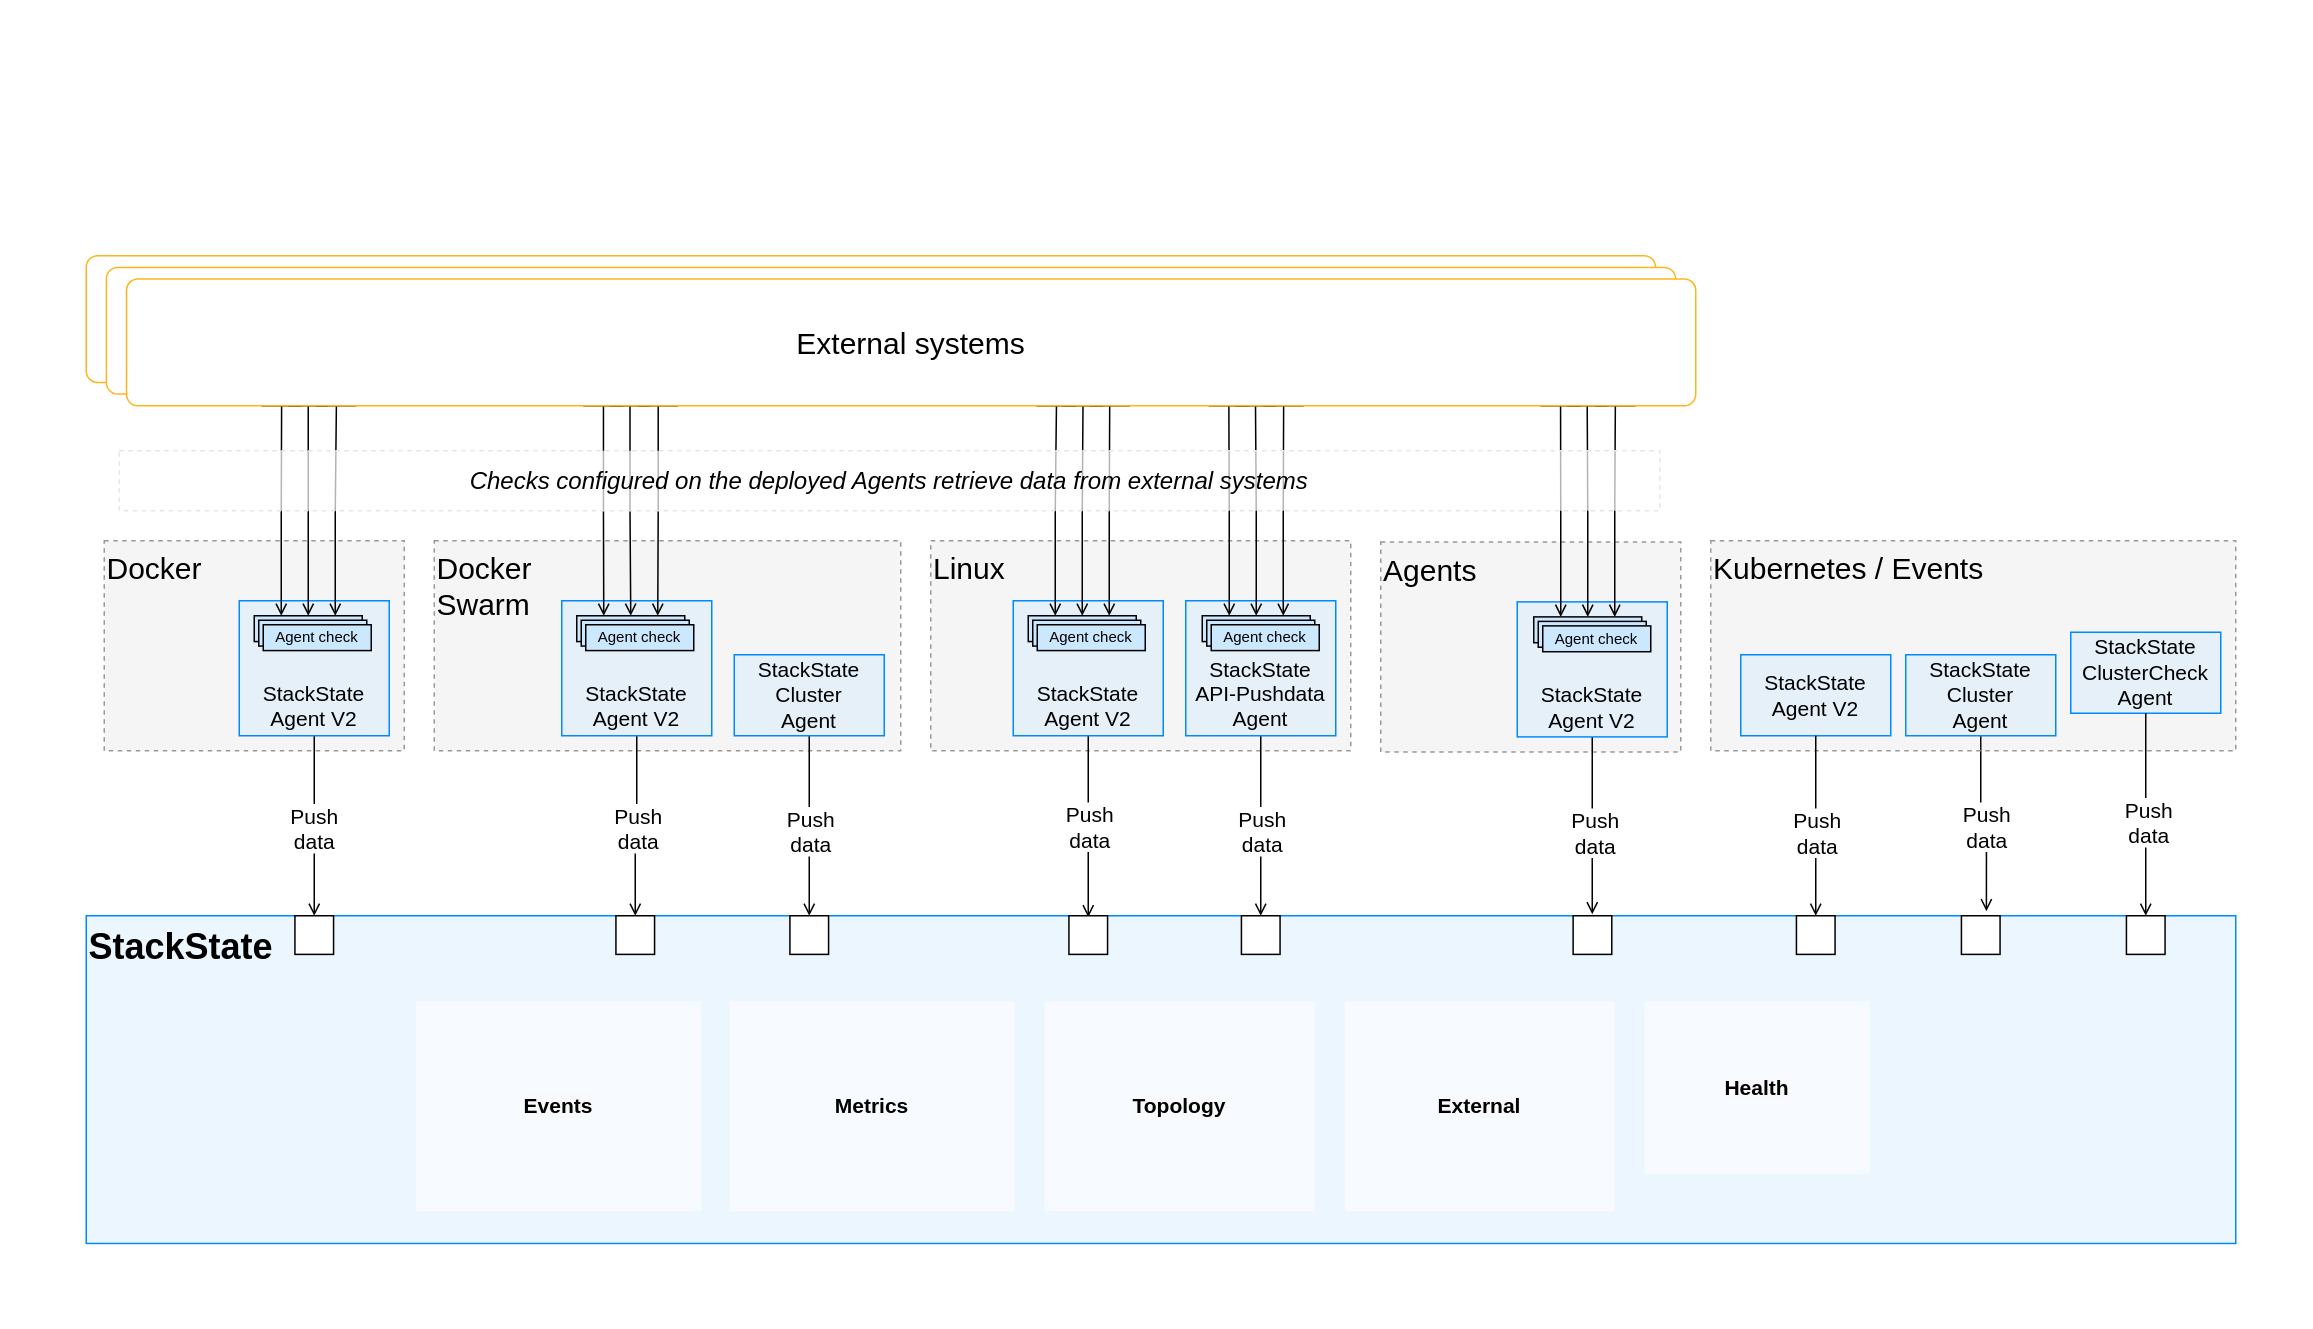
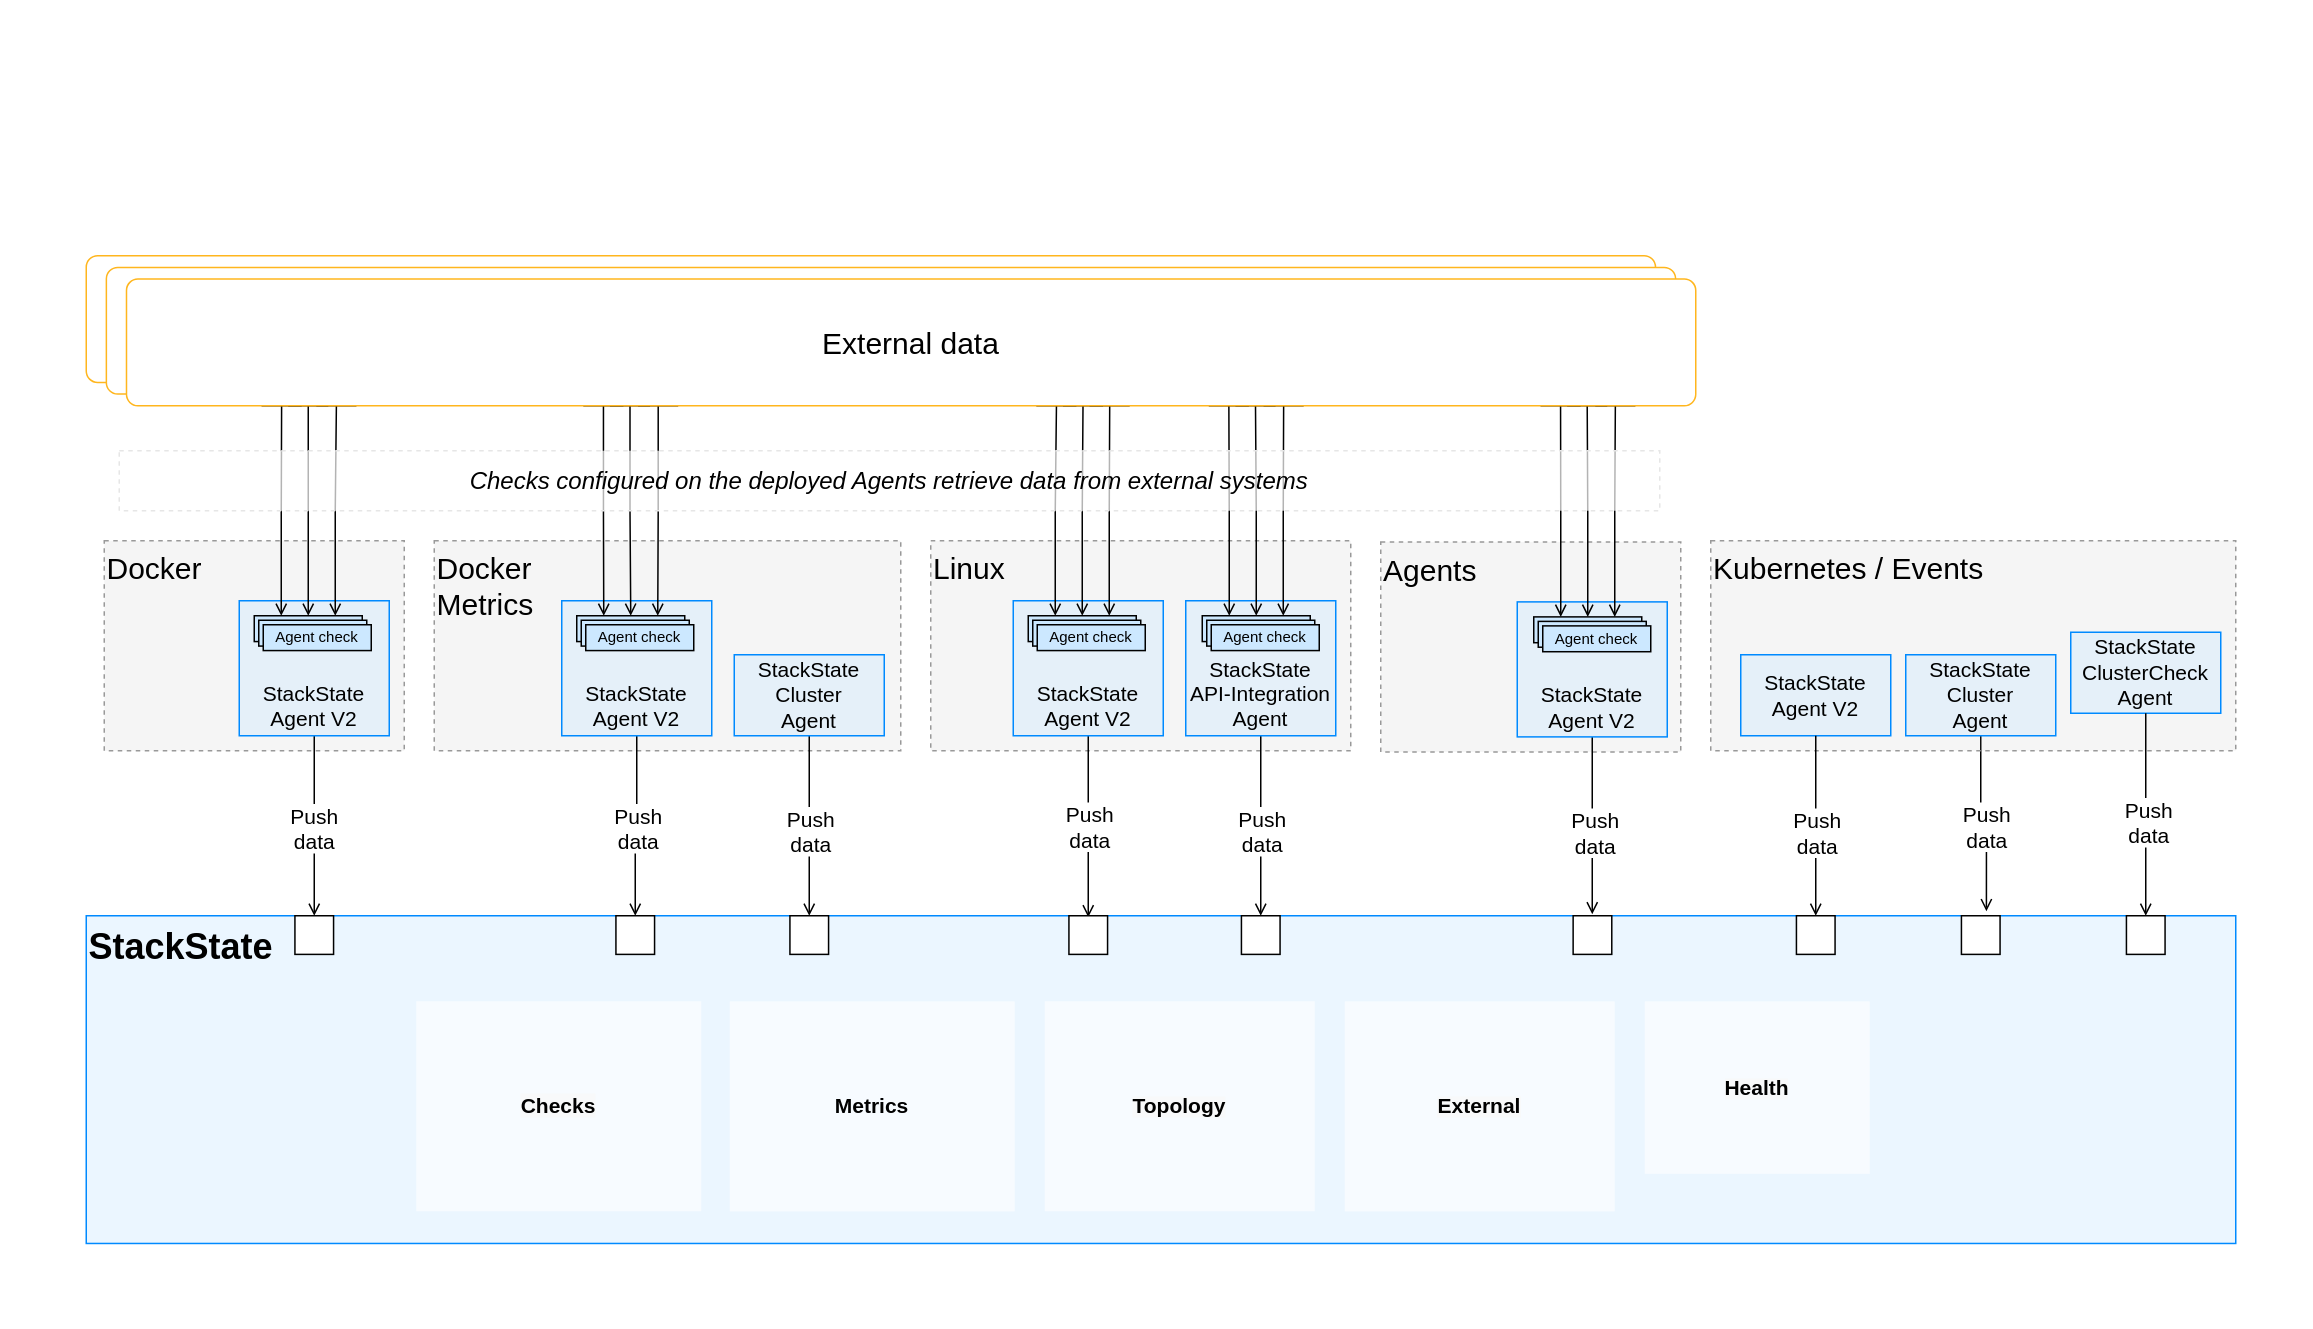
node "External systems": label "External systems" -> "External data"
node "Docker Swarm": label "Docker Swarm" -> "Docker Metrics"
node "StackState API-Pushdata Agent": label "StackState API-Pushdata Agent" -> "StackState API-Integration Agent"
node "Events": label "Events" -> "Checks"
